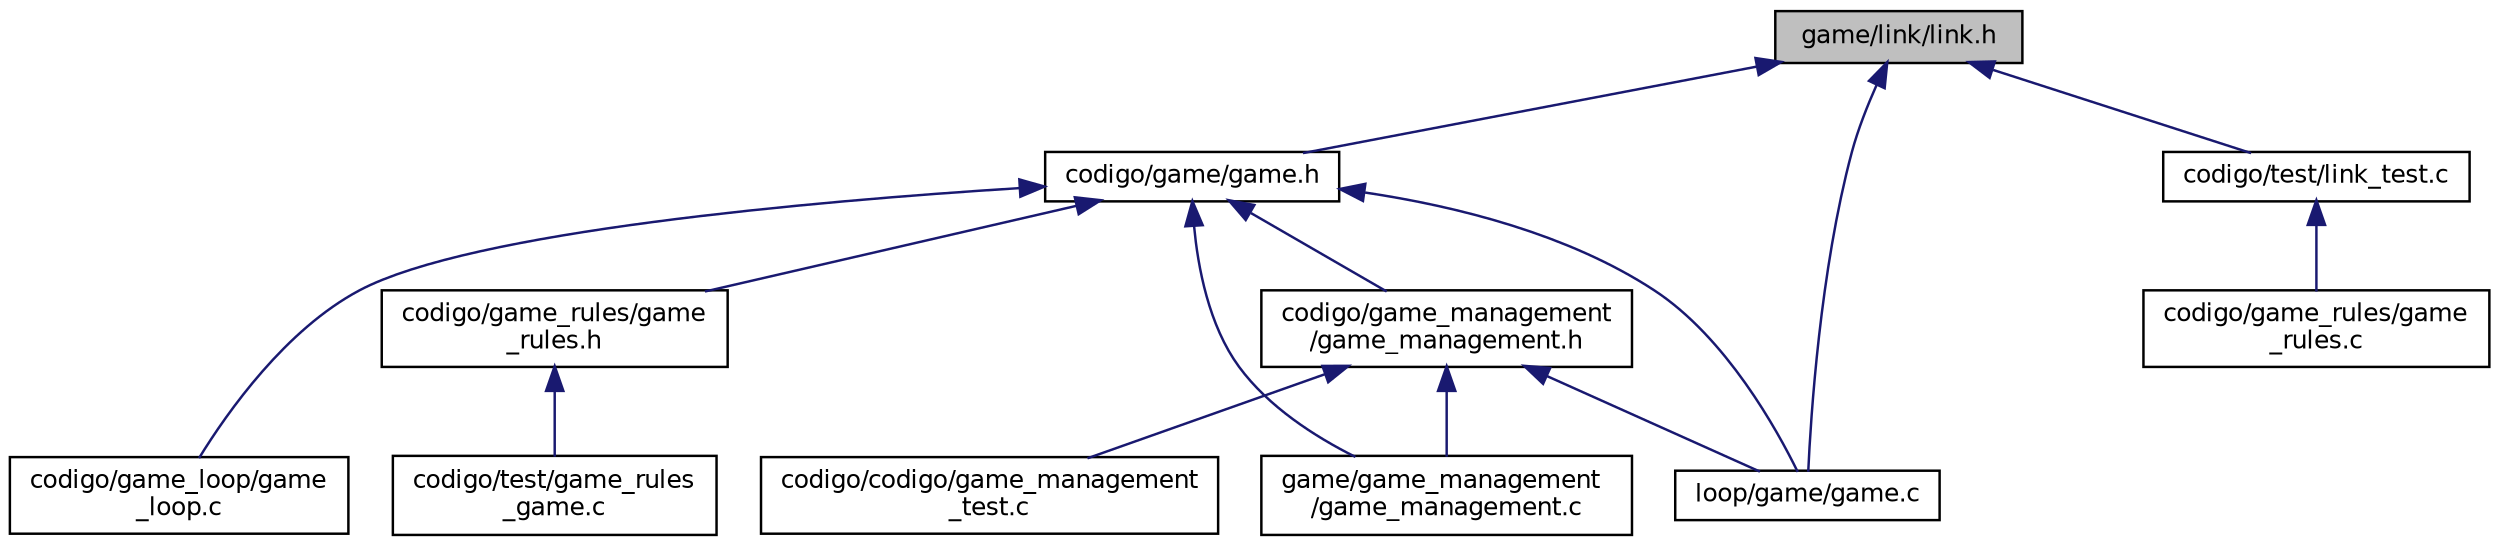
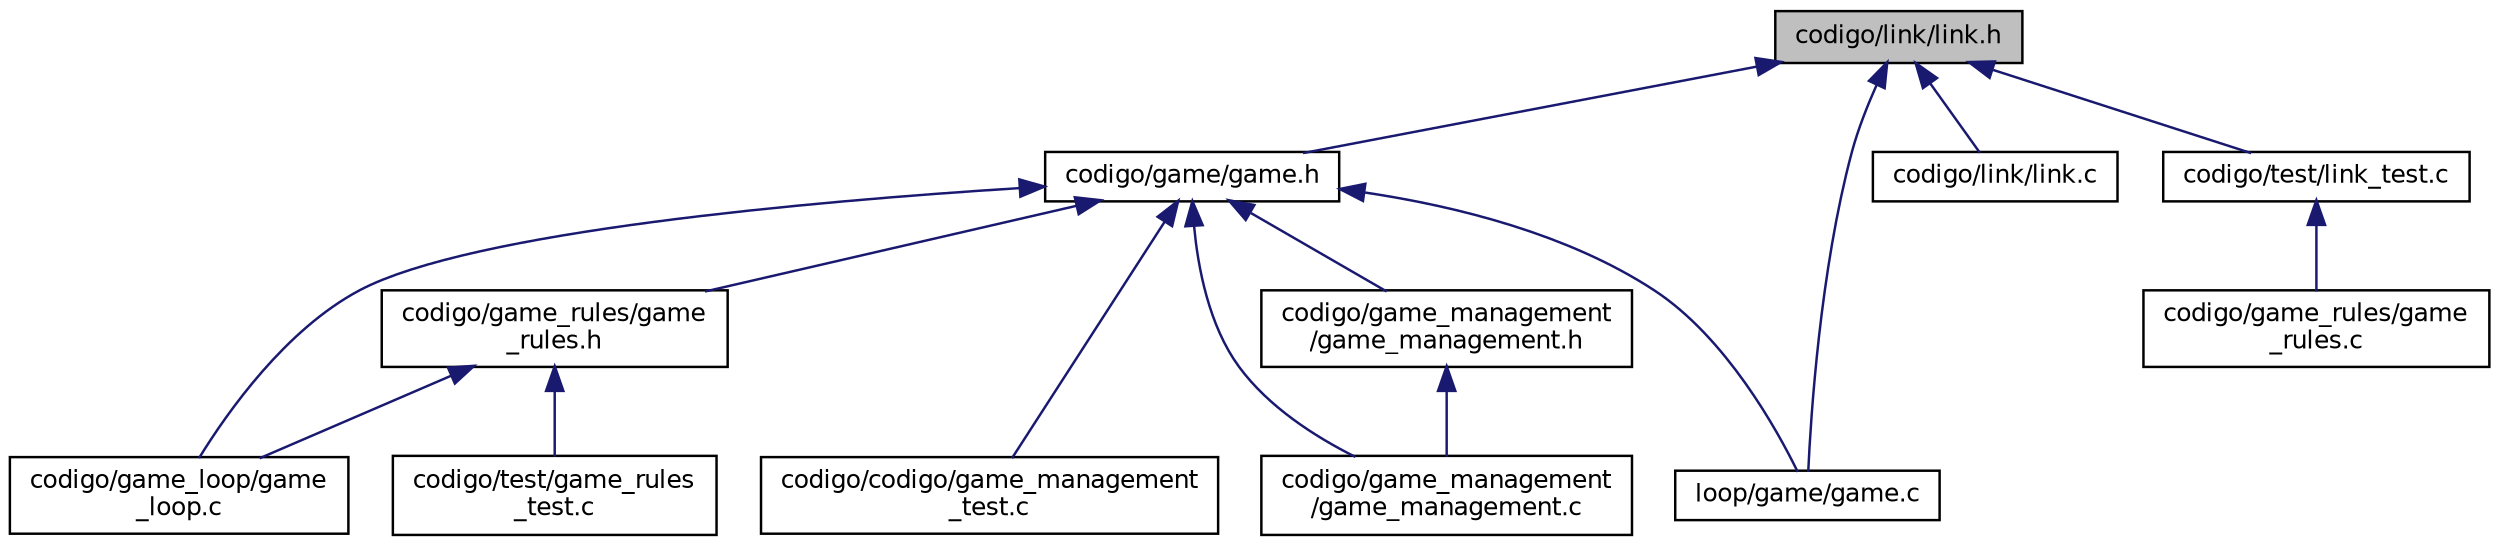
node "game/link/link.h": label "game/link/link.h" -> "codigo/link/link.h"
node "codigo/link/link.c": added
edge "codigo/codigo/game_management _test.c" -> "codigo/game_management /game_management.h": now "codigo/codigo/game_management _test.c" -> "codigo/game/game.h"
edge "codigo/game_loop/game _loop.c" -> "codigo/game_rules/game _rules.h": added
edge "loop/game/game.c" -> "codigo/game_management /game_management.h": removed
node "codigo/test/game_rules _game.c": label "codigo/test/game_rules _game.c" -> "codigo/test/game_rules _test.c"
node "game/game_management /game_management.c": label "game/game_management /game_management.c" -> "codigo/game_management /game_management.c"
